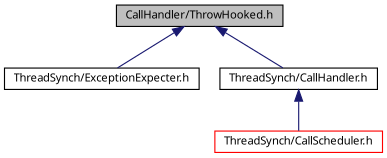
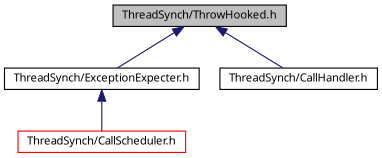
node "CallHandler/ThrowHooked.h": label "CallHandler/ThrowHooked.h" -> "ThreadSynch/ThrowHooked.h"
edge "ThreadSynch/CallScheduler.h" -> "ThreadSynch/CallHandler.h": now "ThreadSynch/CallScheduler.h" -> "ThreadSynch/ExceptionExpecter.h"
